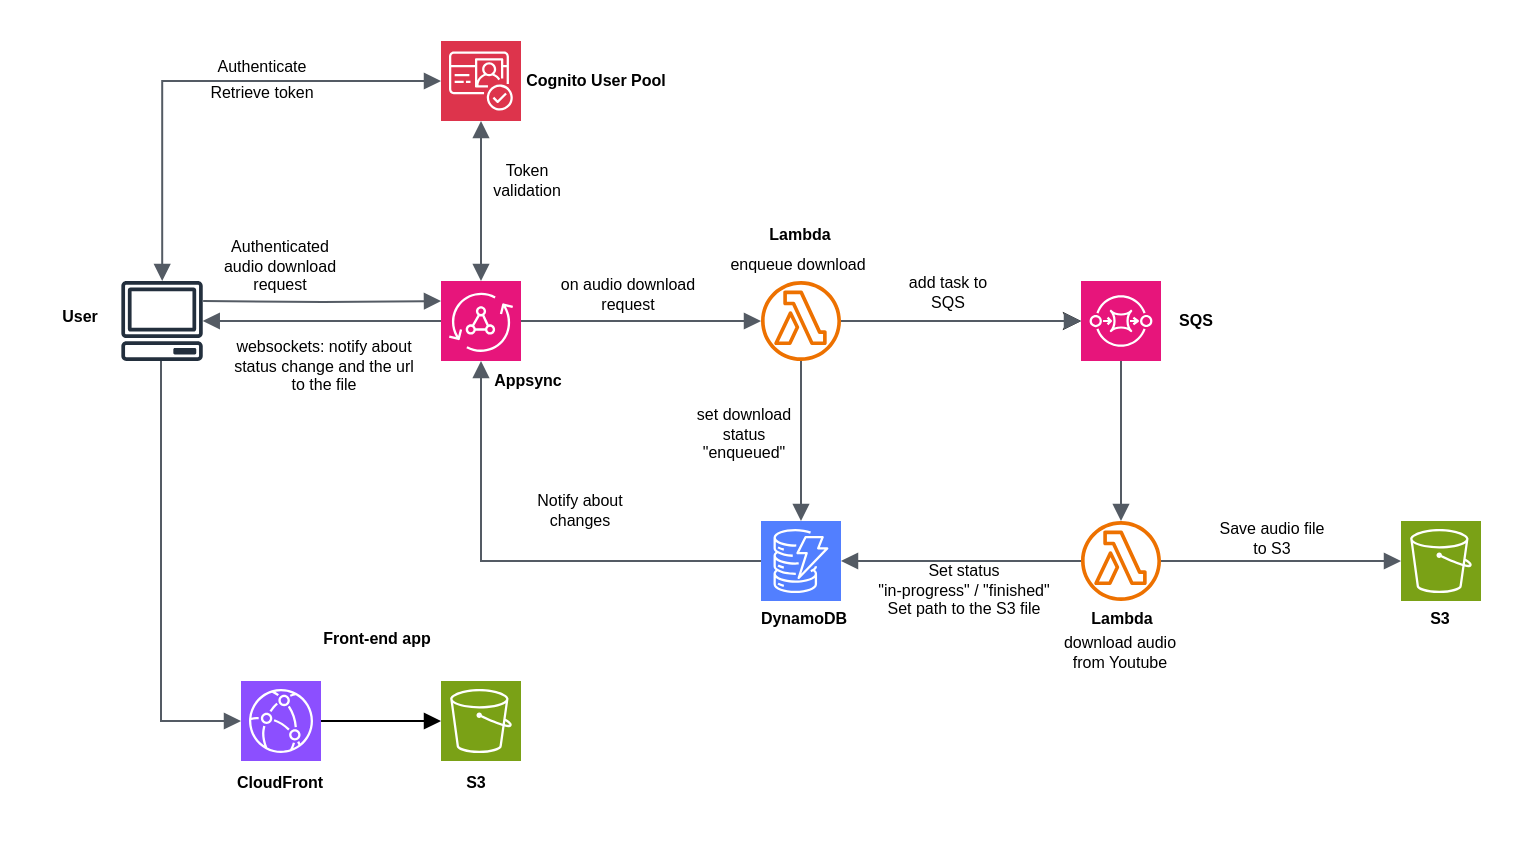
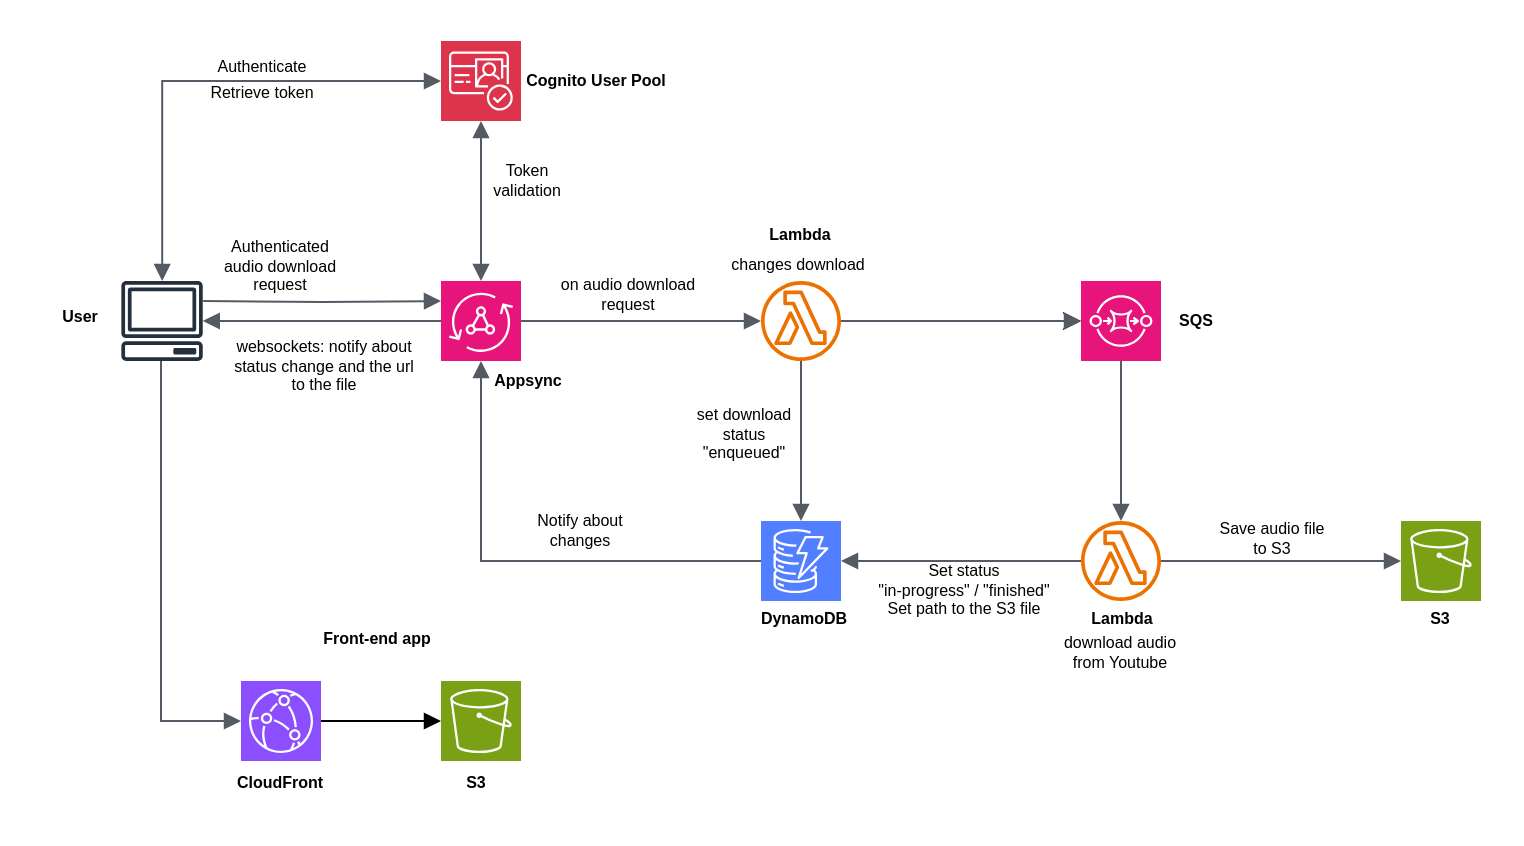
node "enqueue download": label "enqueue download" -> "changes download"
node "add task to SQS": removed
node "Notify about changes": moved (581, 511) -> (581, 531)
